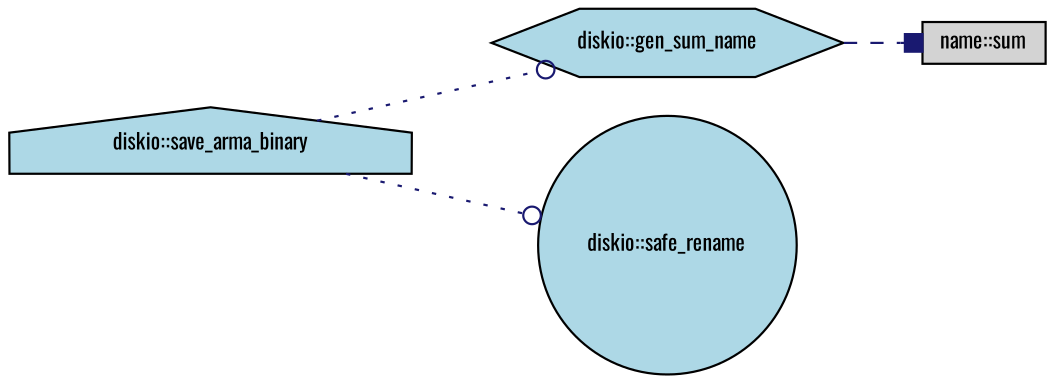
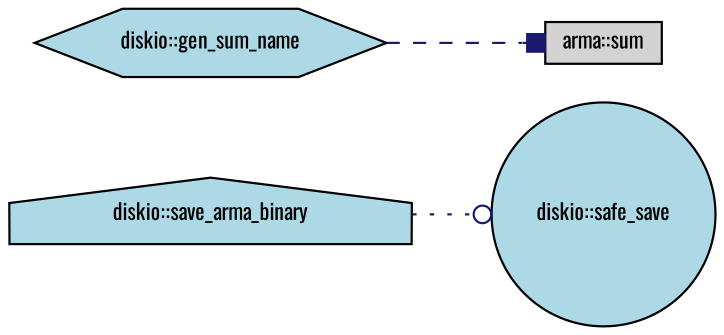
node "name::sum": label "name::sum" -> "arma::sum"
edge "diskio::save_arma_binary" -> "diskio::gen_sum_name": removed
node "diskio::safe_rename": label "diskio::safe_rename" -> "diskio::safe_save"
